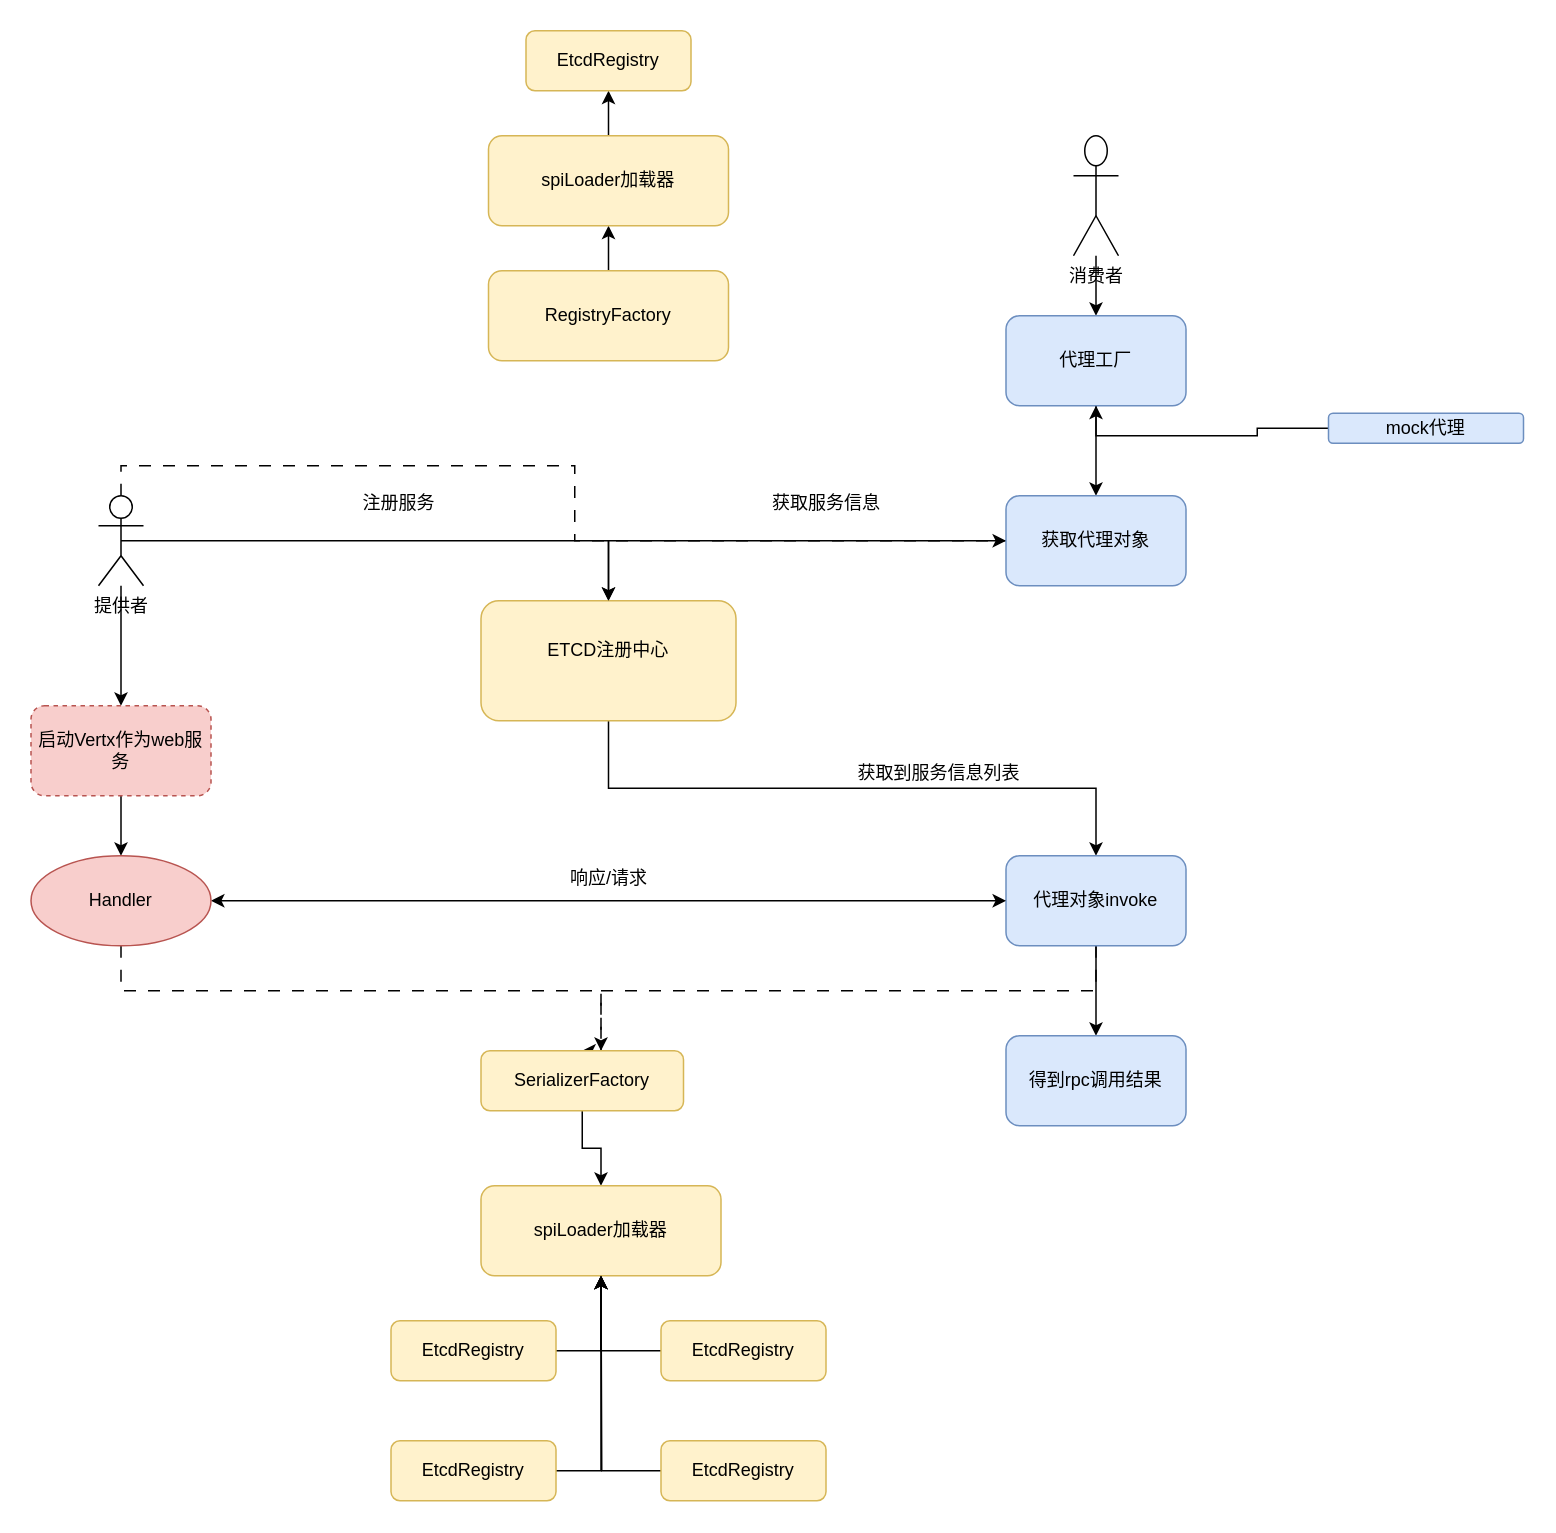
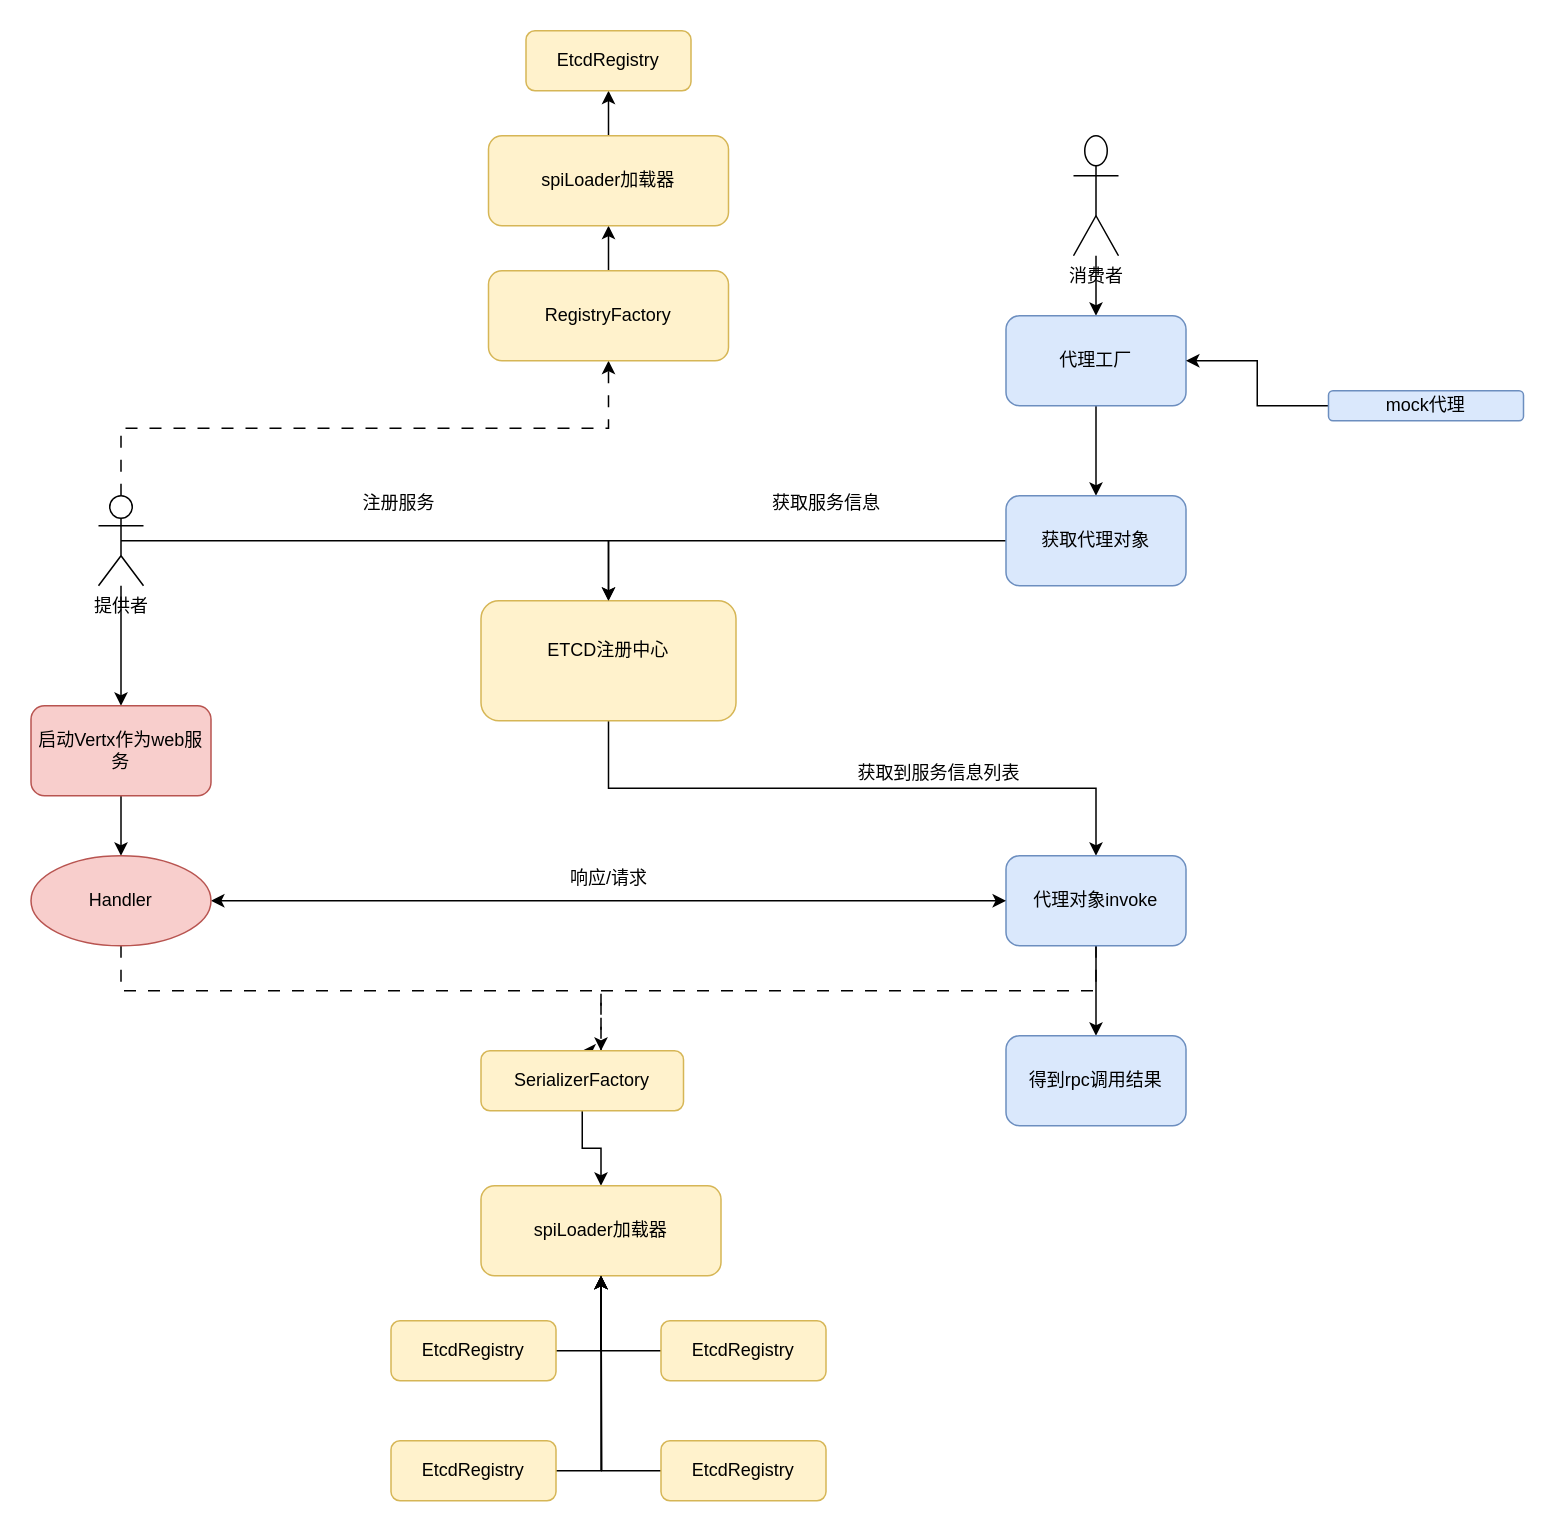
node "mock代理": moved (1426, 428) -> (1426, 406)
edge "提供者" -> "获取代理对象": now "提供者" -> "RegistryFactory"
node "启动Vertx作为web服务": style dashed -> solid
